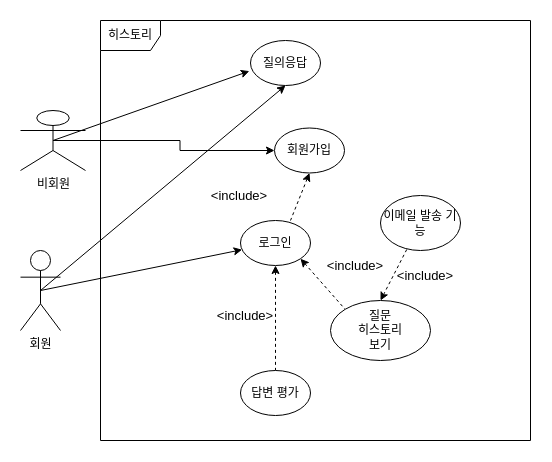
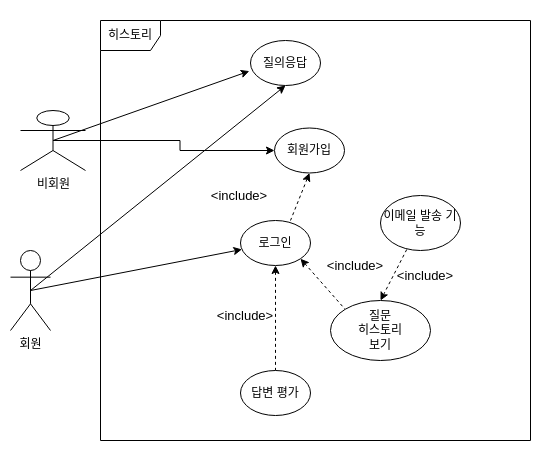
node "회원": moved (41, 291) -> (31, 291)
